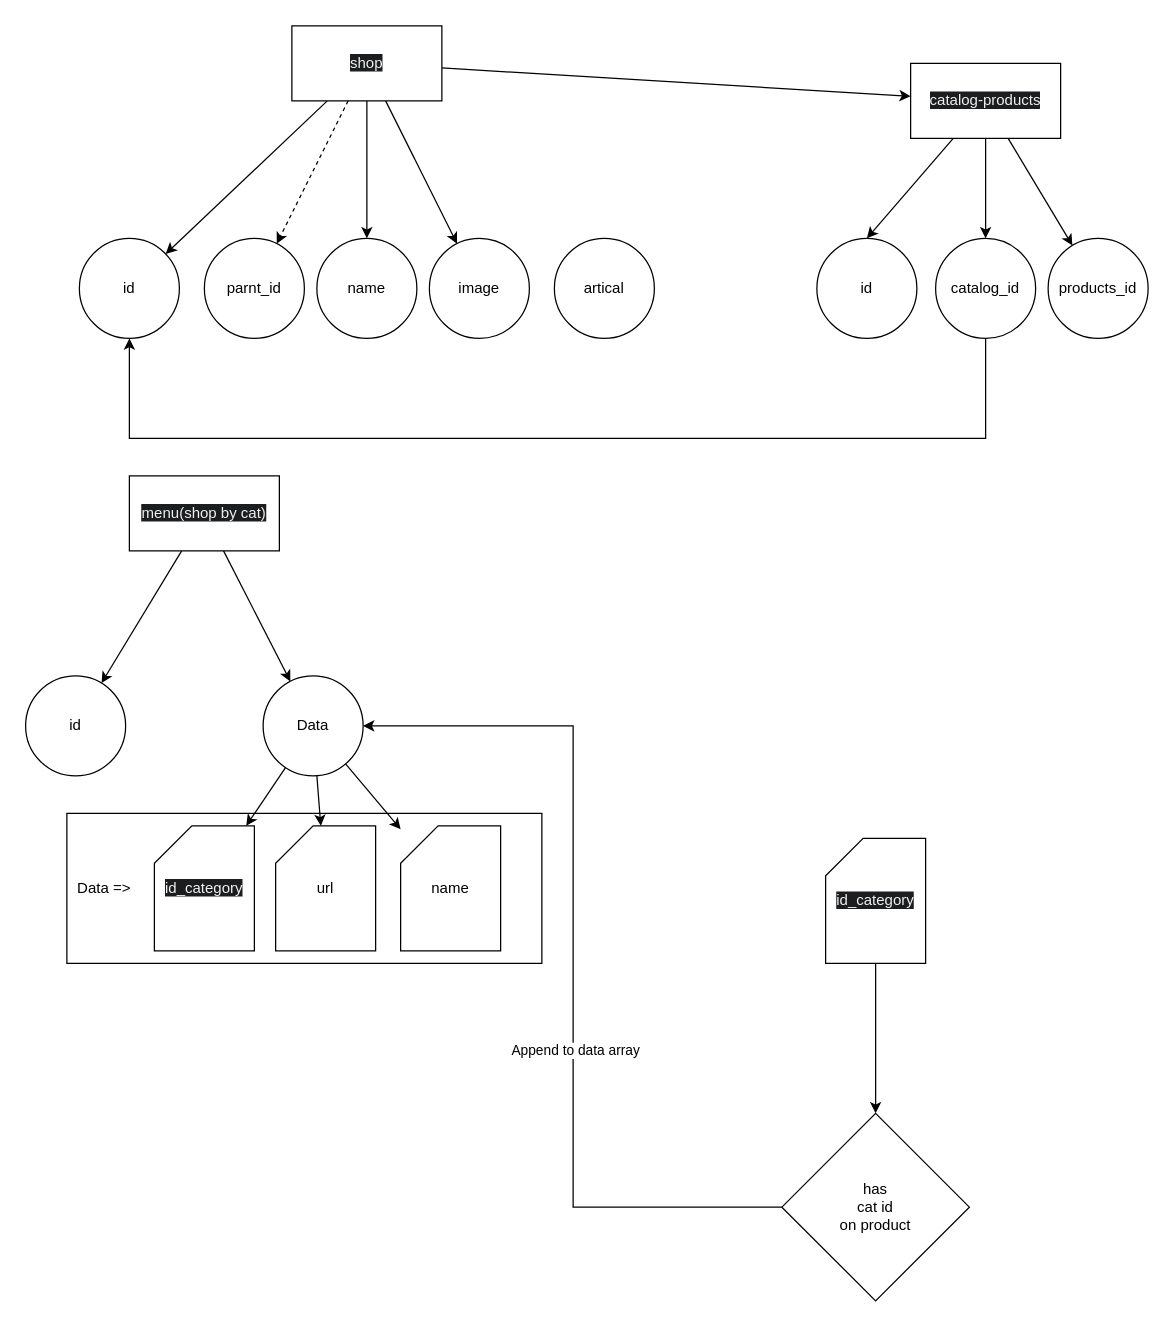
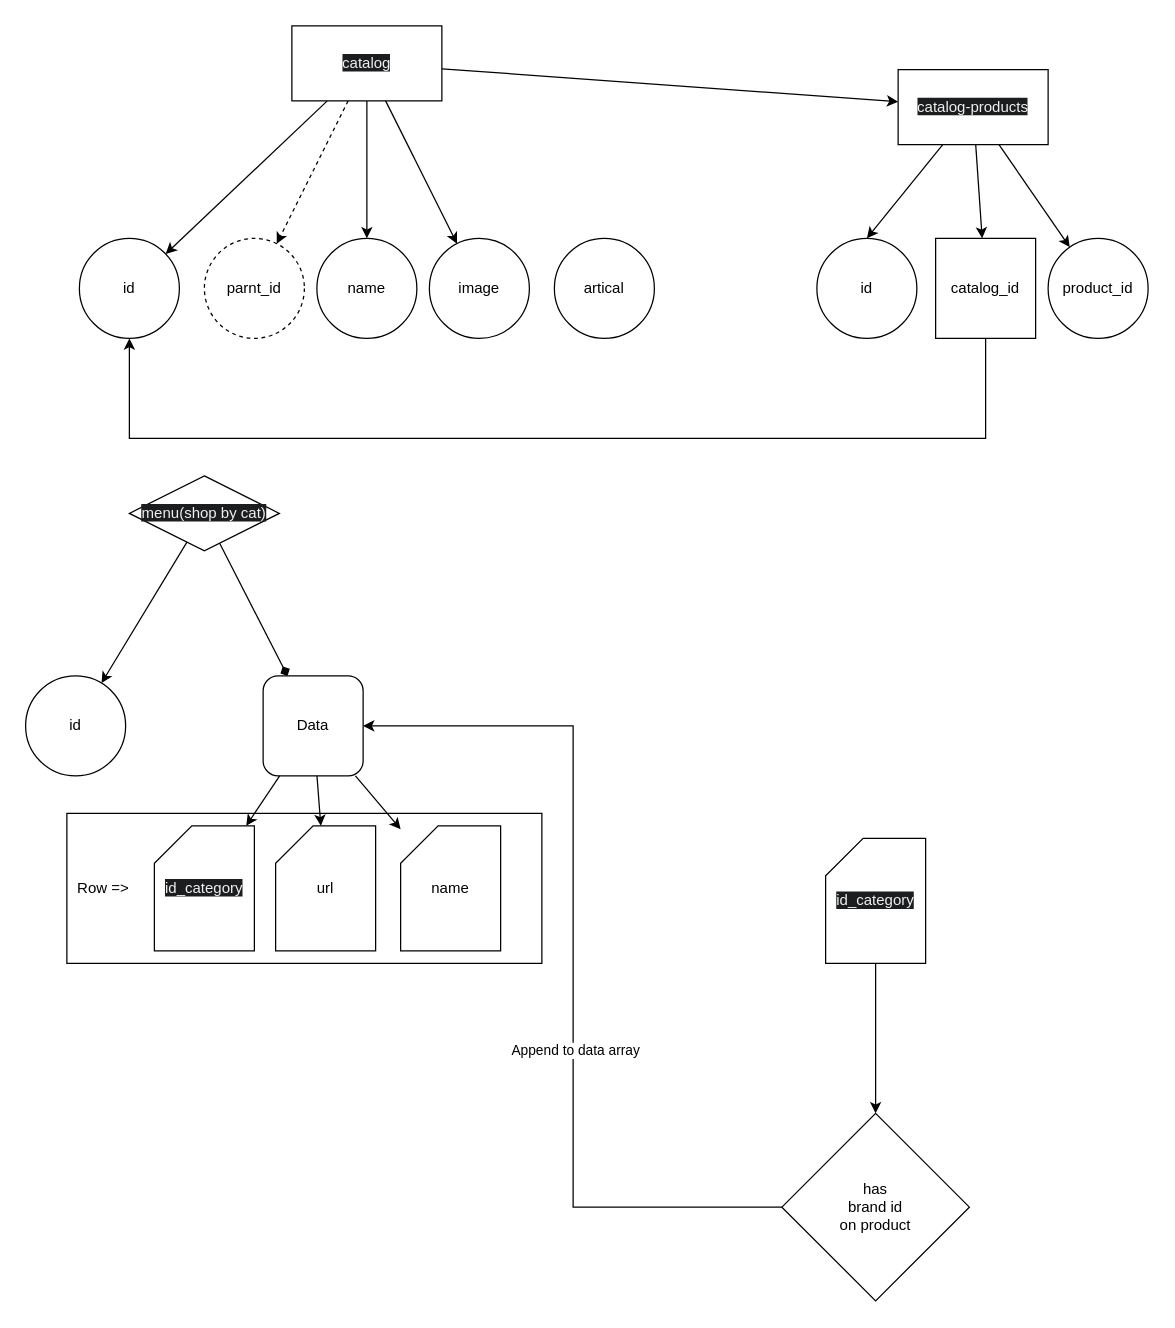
node "shop": label "shop" -> "catalog"
node "catalog-products": moved (986, 101) -> (973, 107)
node "parnt_id": style solid -> dashed
node "catalog_id": shape ellipse -> rectangle
node "products_id": label "products_id" -> "product_id"
node "menu(shop by cat)": shape rectangle -> diamond
edge "menu(shop by cat)" -> "Data": arrowhead classic -> diamond
node "Data": shape ellipse -> rounded rectangle
node "Data =>": label "Data =>" -> "Row =>"
node "has cat id on product": label "has cat id on product" -> "has brand id on product"
